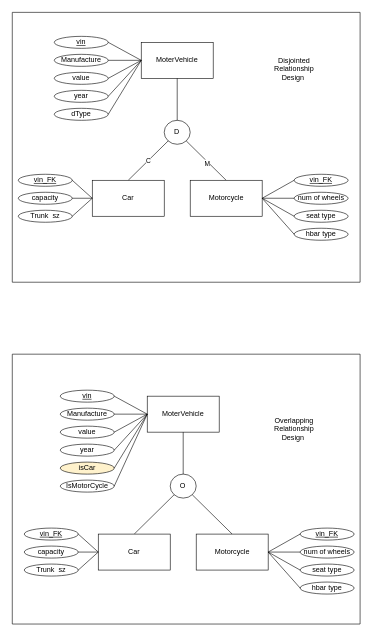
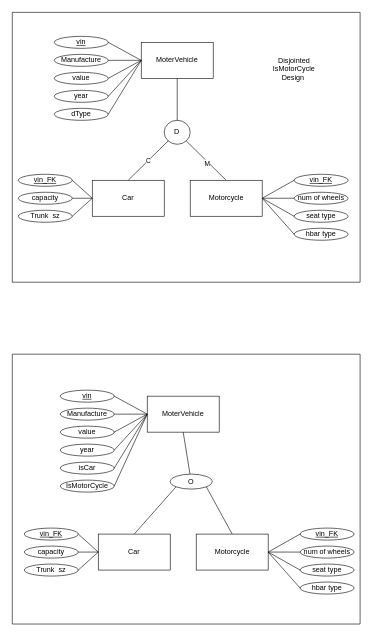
node "Disjointed Relationship Design": label "Disjointed Relationship Design" -> "Disjointed IsMotorCycle Design"
node "Overlapping Relationship Design": removed
node "isCar": fillcolor #fff2cc -> #ffffff
node "O": size 26x24 -> 42x15
